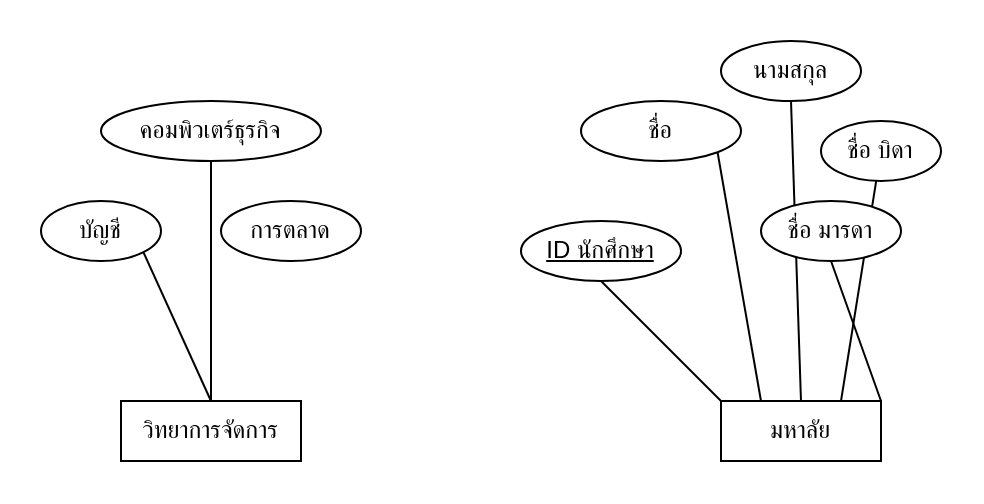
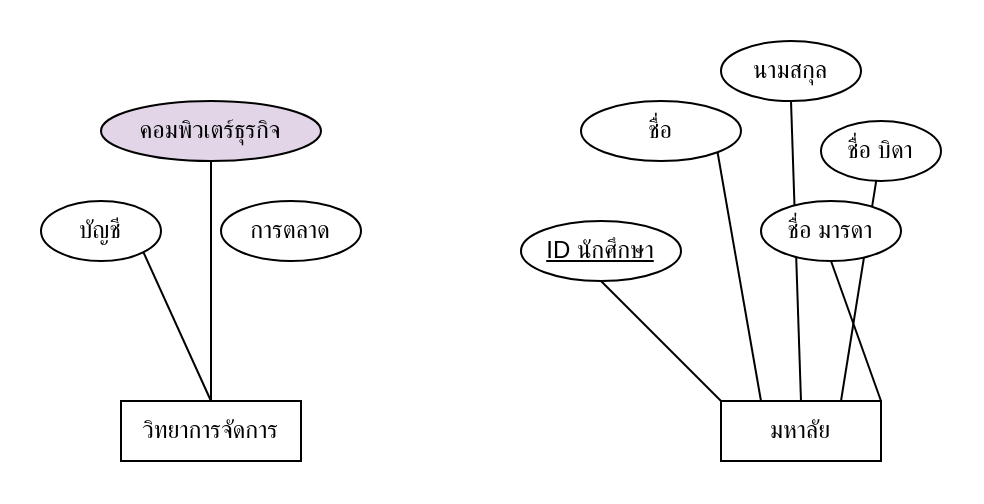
node "คอมพิวเตร์ธุรกิจ": fillcolor #ffffff -> #e1d5e7
